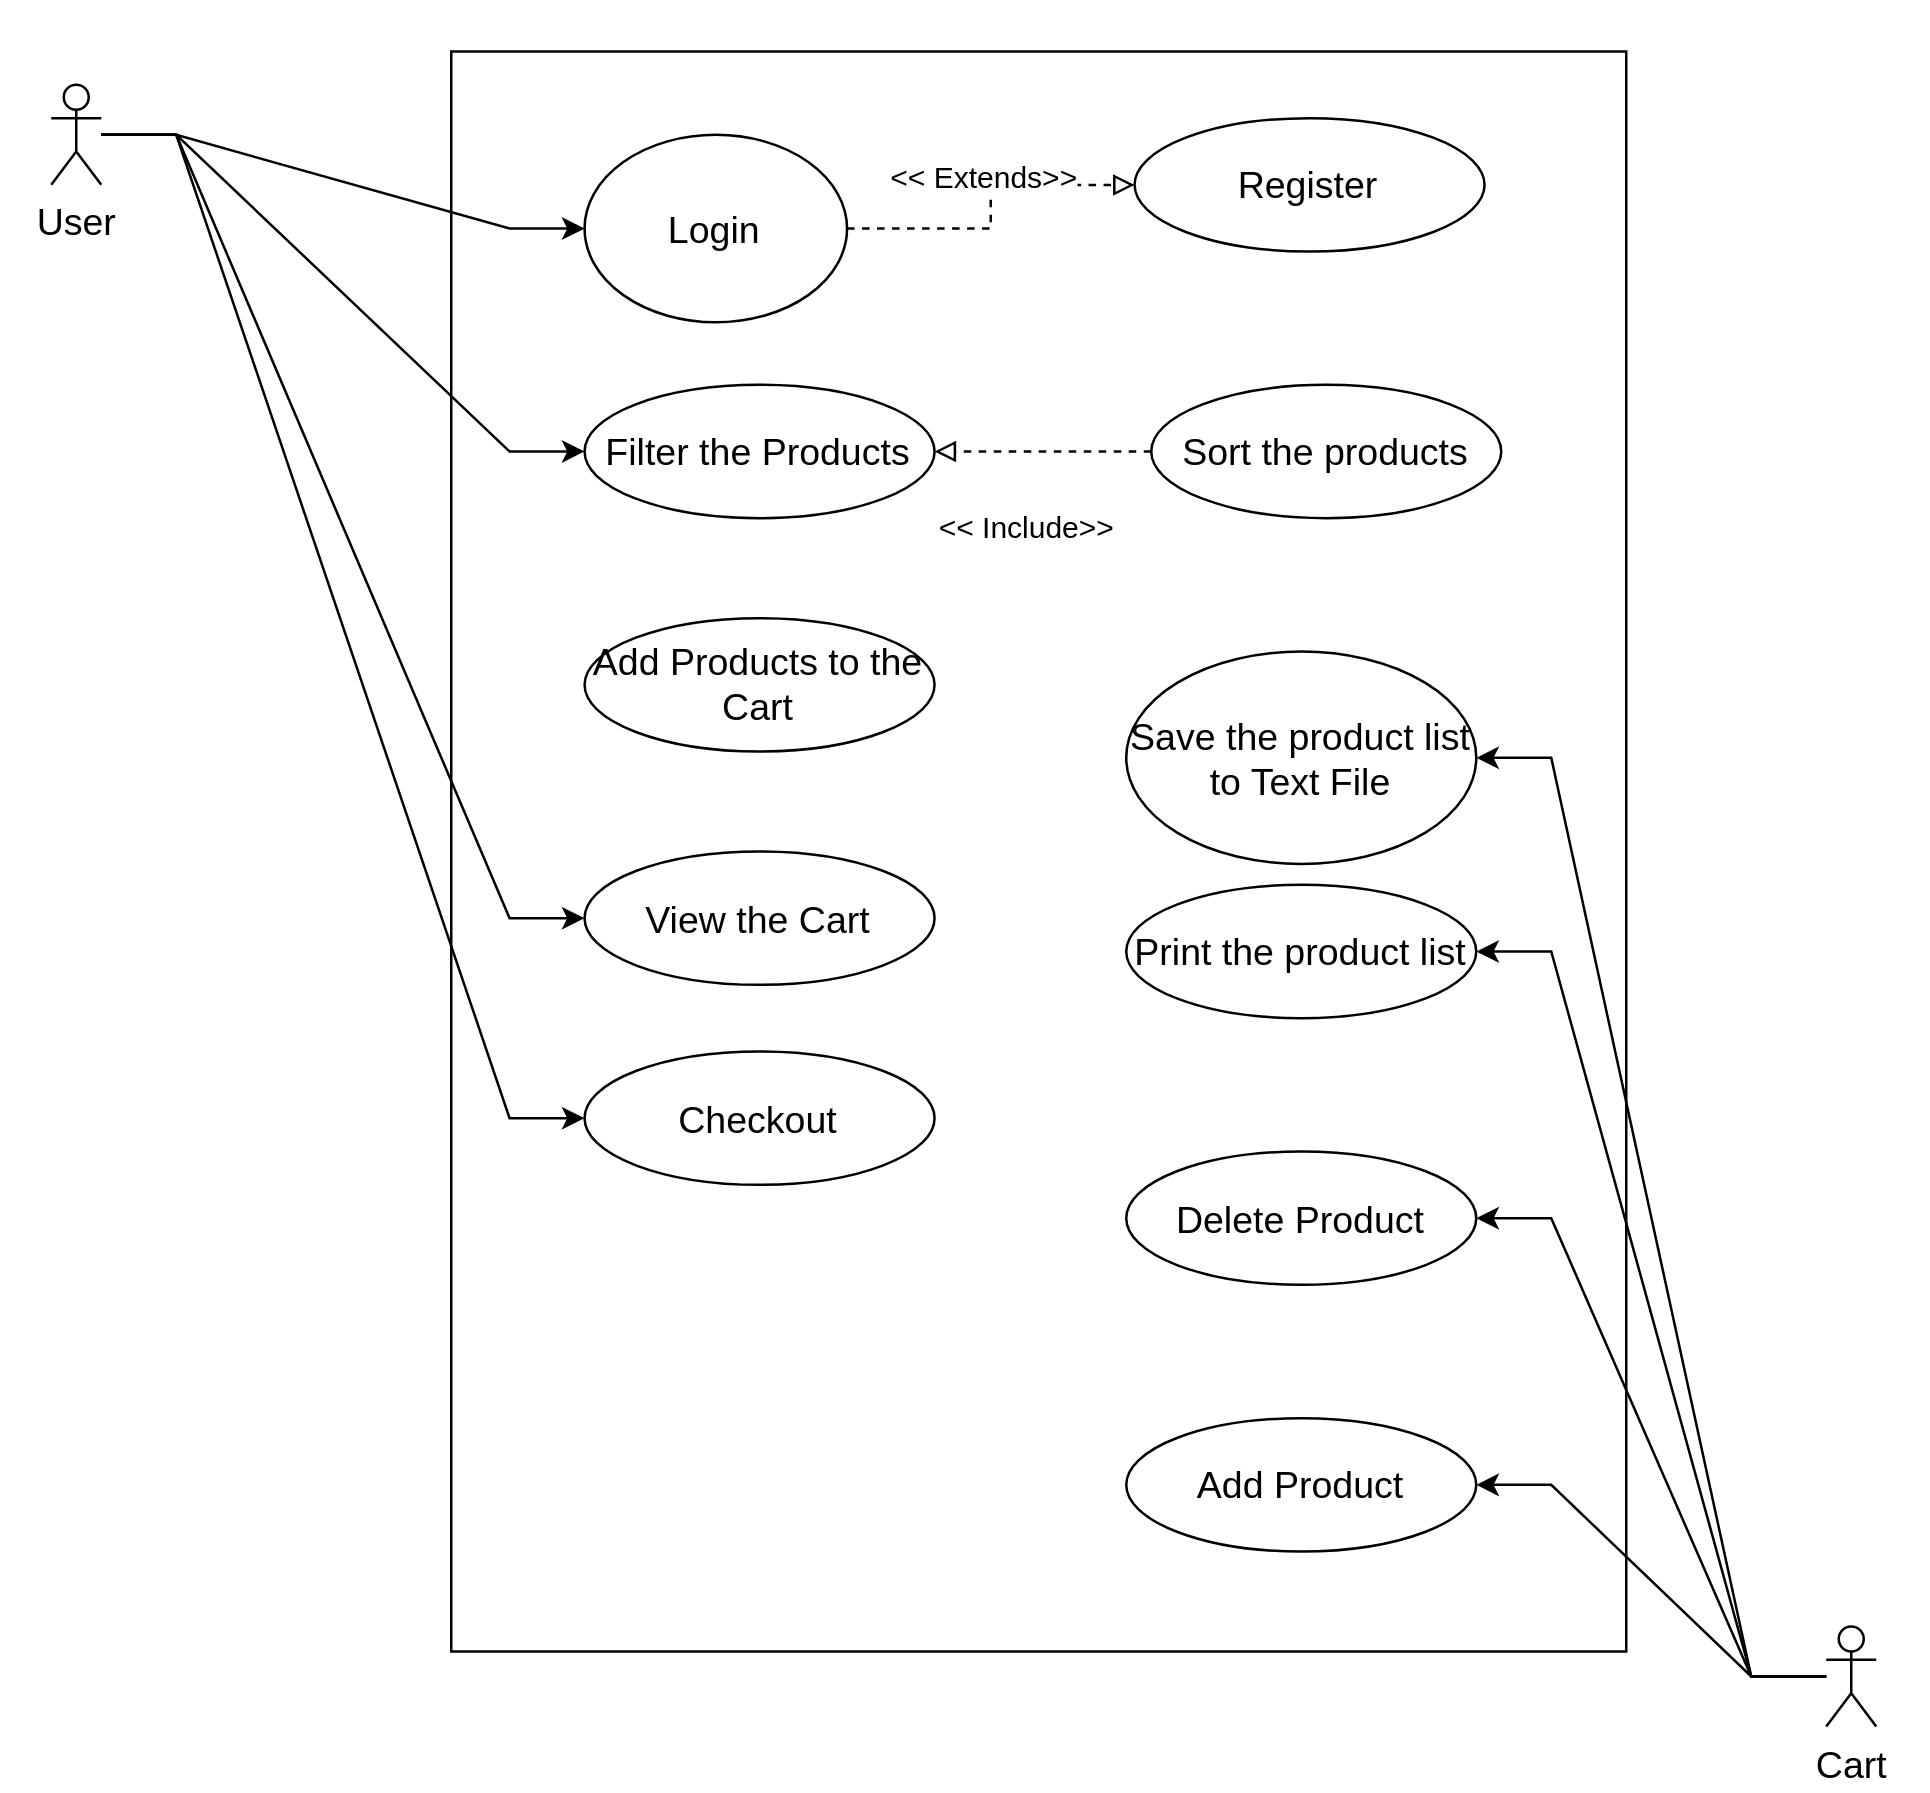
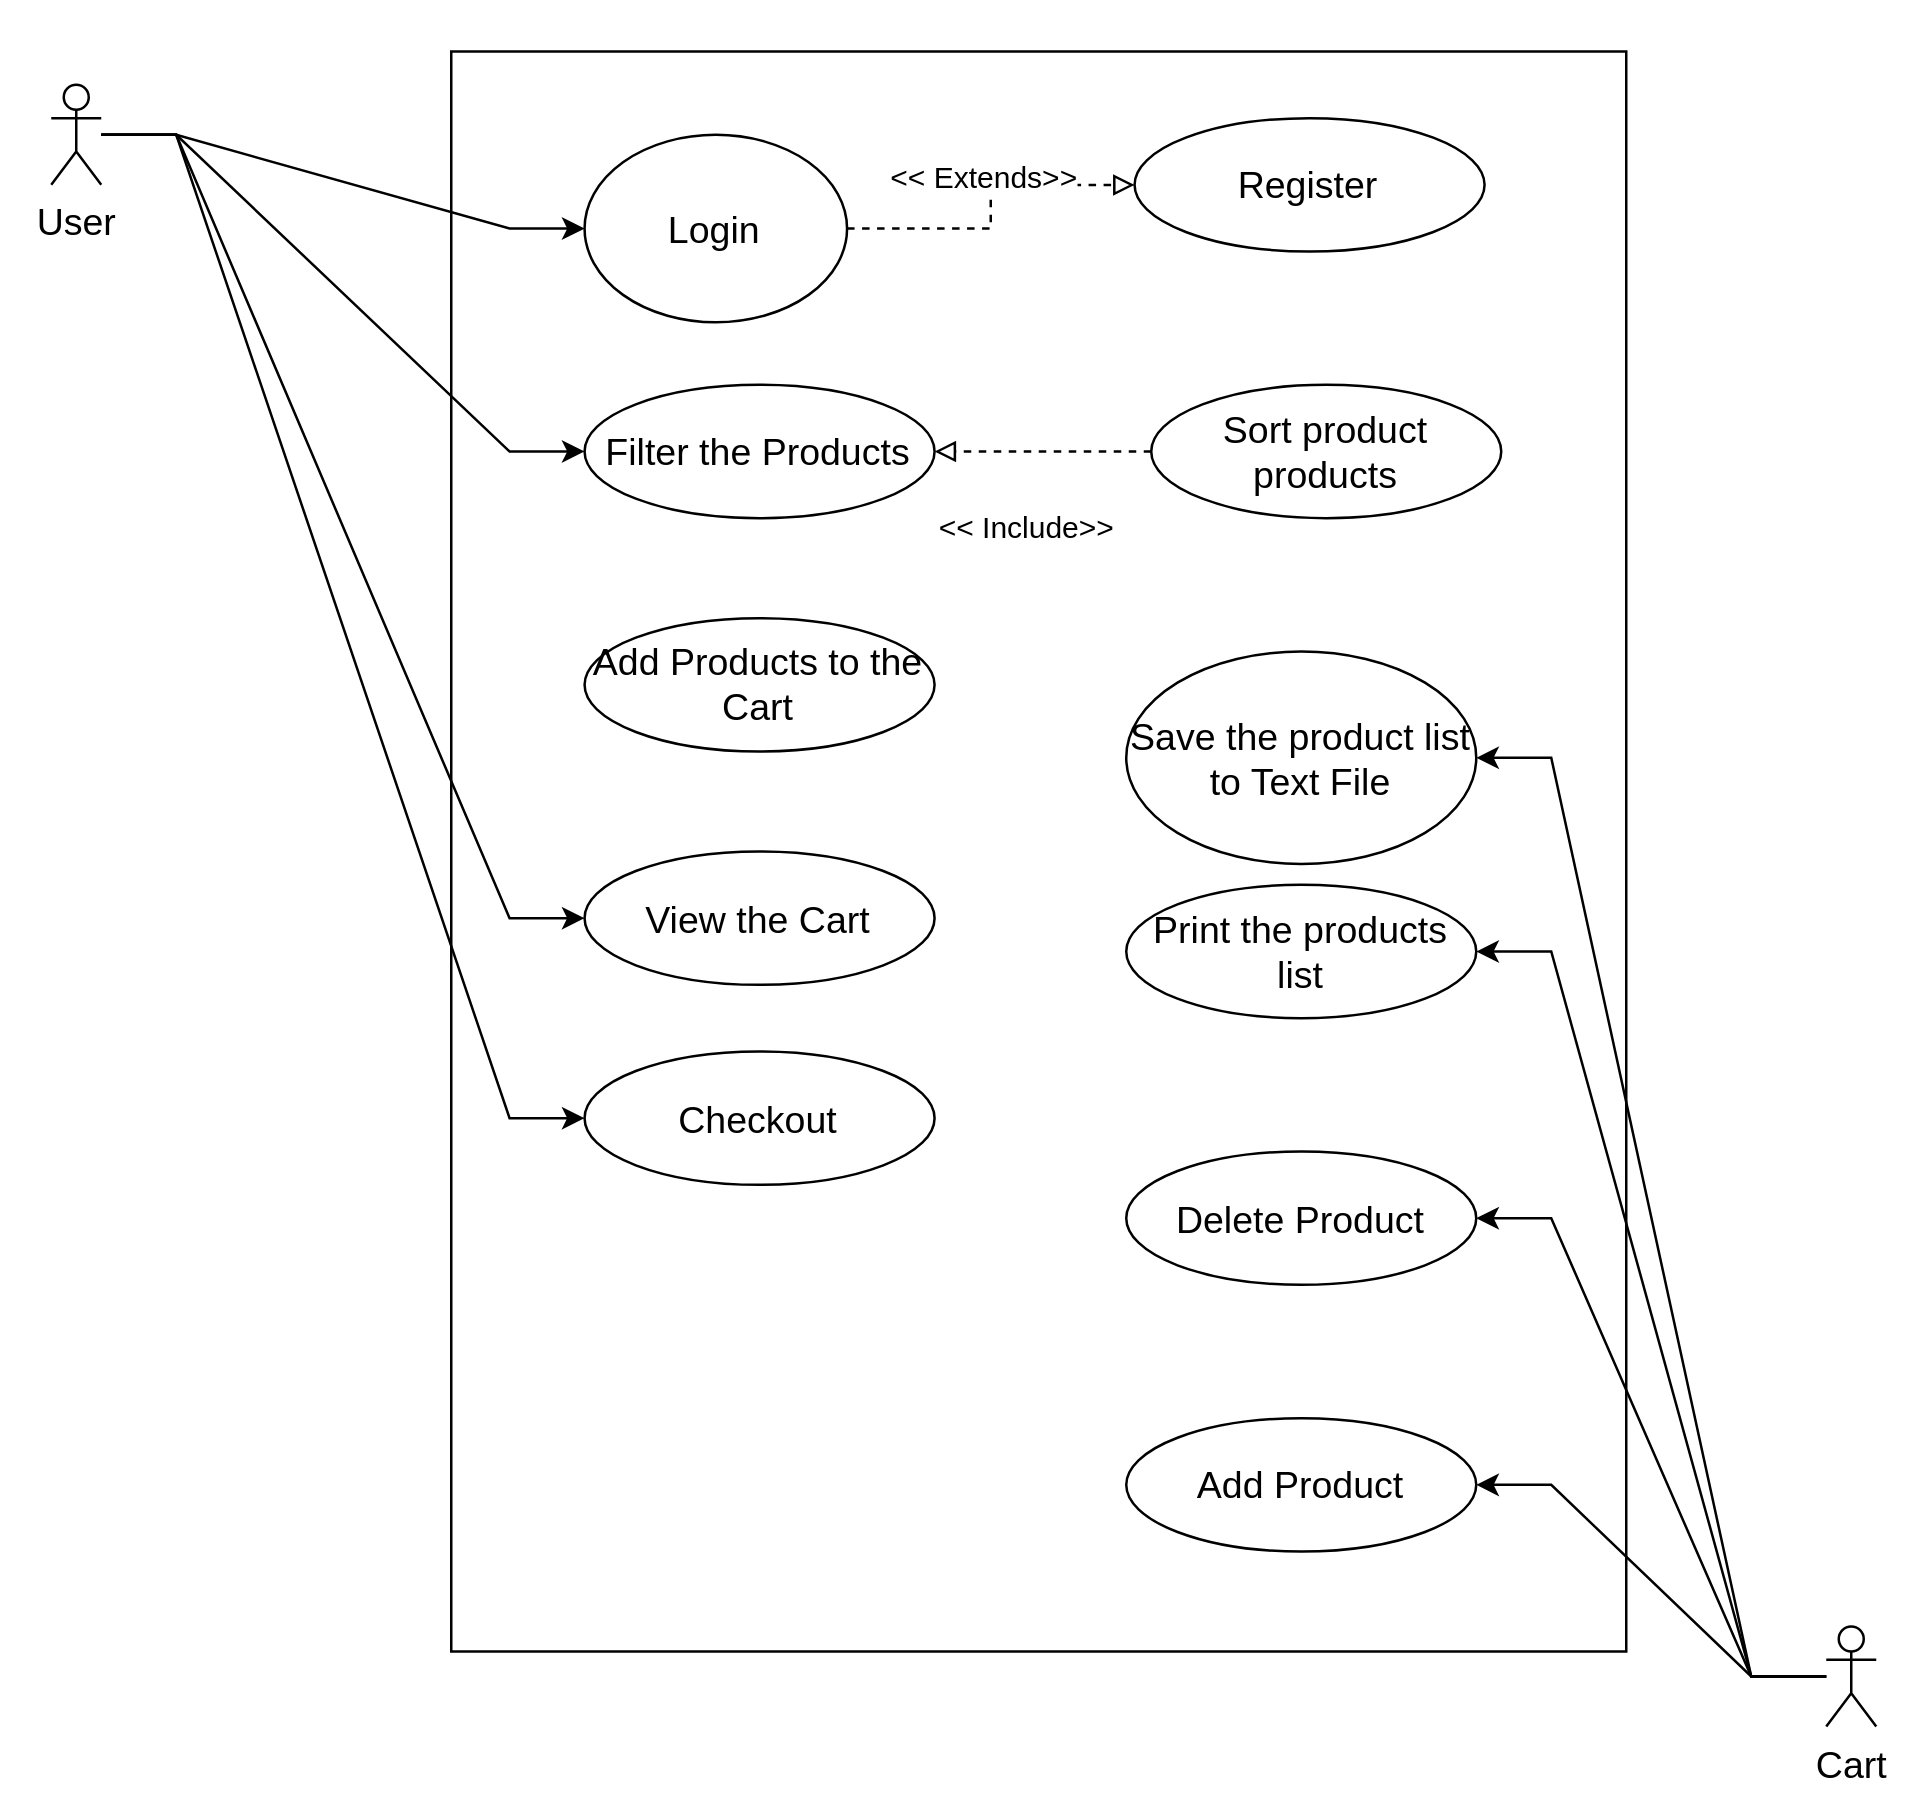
node "Sort the products": label "Sort the products" -> "Sort product products"
node "Print the product list": label "Print the product list" -> "Print the products list"
